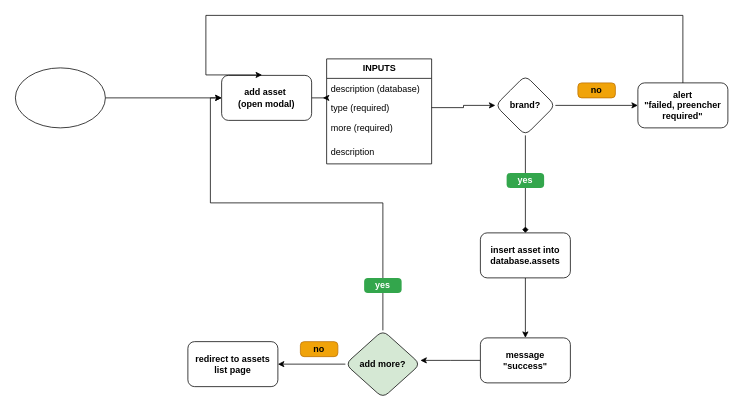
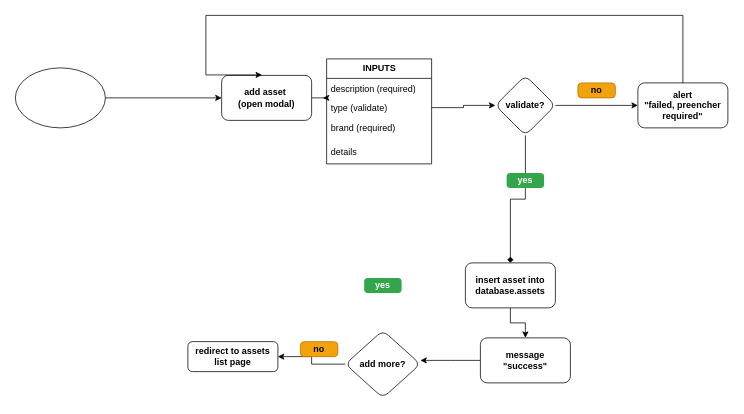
node "description (database)": label "description (database)" -> "description (required)"
node "brand?": label "brand?" -> "validate?"
node "type (required)": label "type (required)" -> "type (validate)"
node "more (required)": label "more (required)" -> "brand (required)"
node "description": label "description" -> "details"
edge "add more?" -> "add asset (open modal)": removed
node "insert asset into database.assets": moved (525, 255) -> (510, 285)
node "redirect to assets list page": size 90x45 -> 90x30
node "add more?": fillcolor #d5e8d4 -> #ffffff
